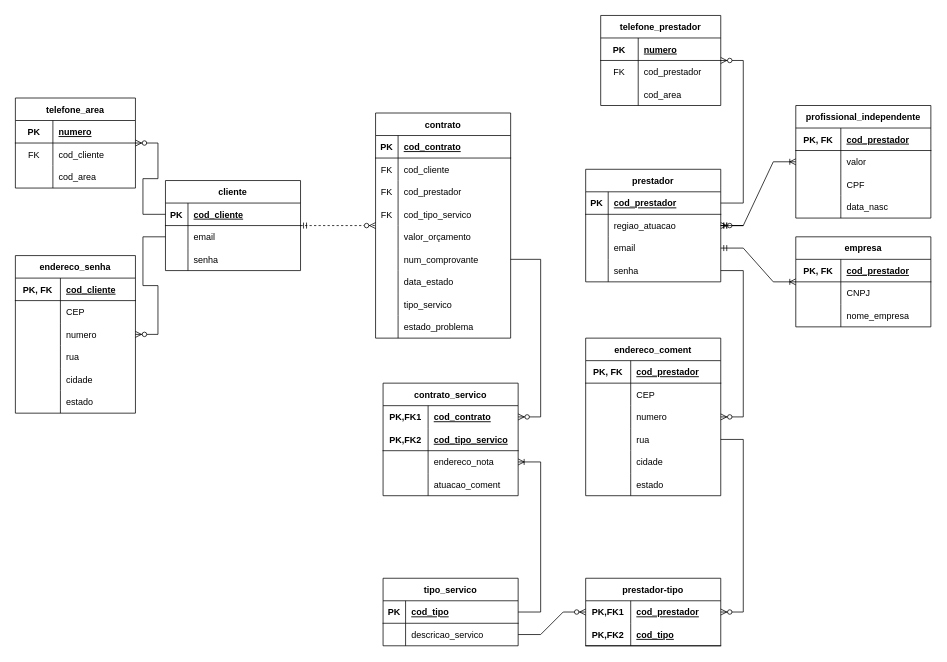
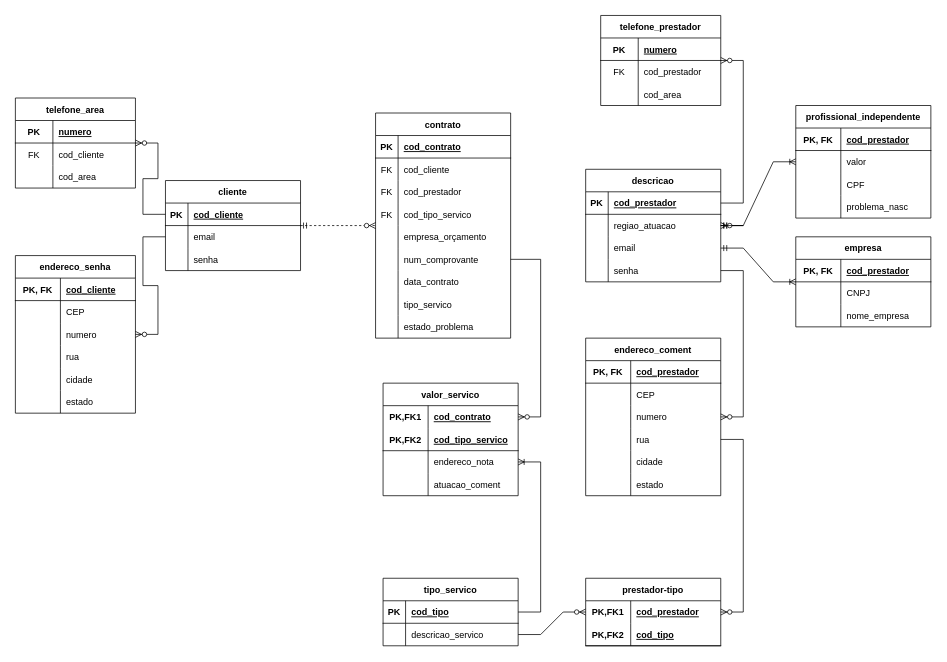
node "prestador": label "prestador" -> "descricao"
node "data_nasc": label "data_nasc" -> "problema_nasc"
node "valor_orçamento": label "valor_orçamento" -> "empresa_orçamento"
node "data_estado": label "data_estado" -> "data_contrato"
node "contrato_servico": label "contrato_servico" -> "valor_servico"
